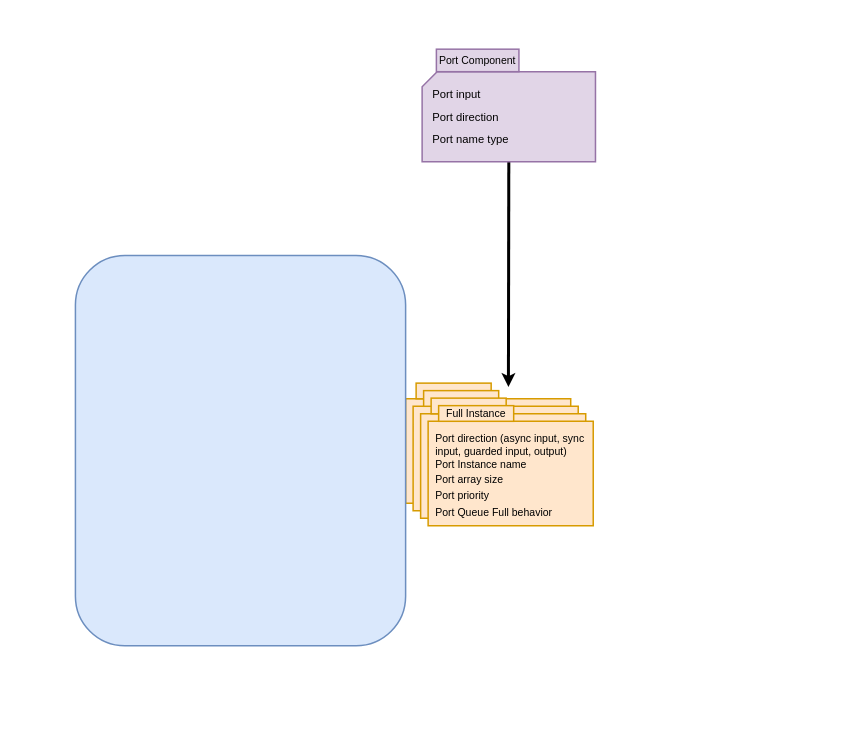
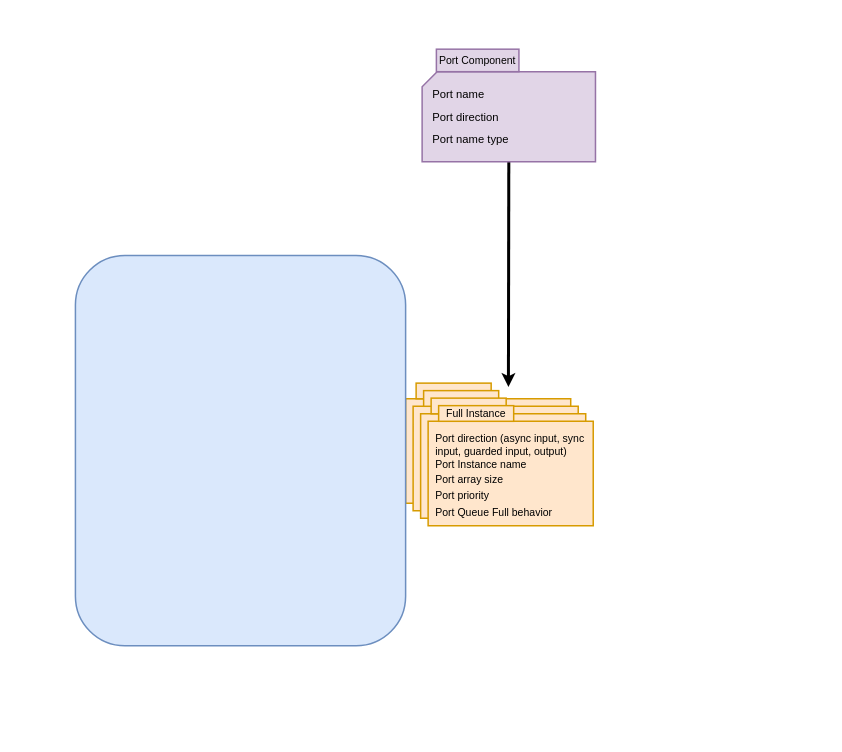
node "Port input": label "Port input" -> "Port name"
